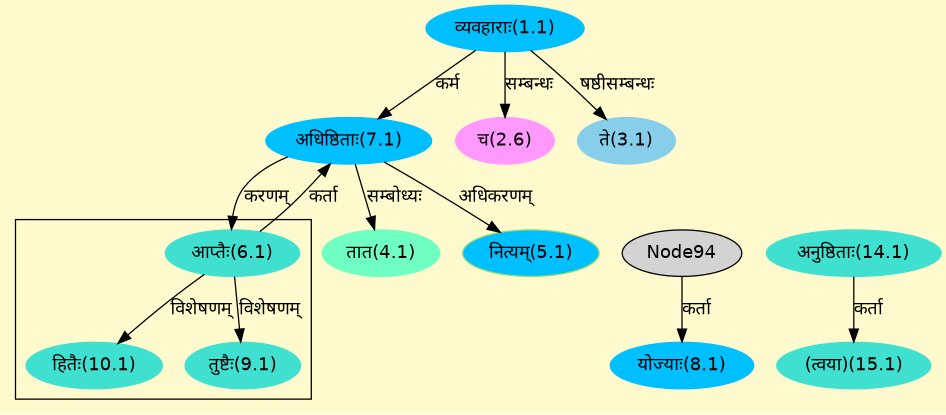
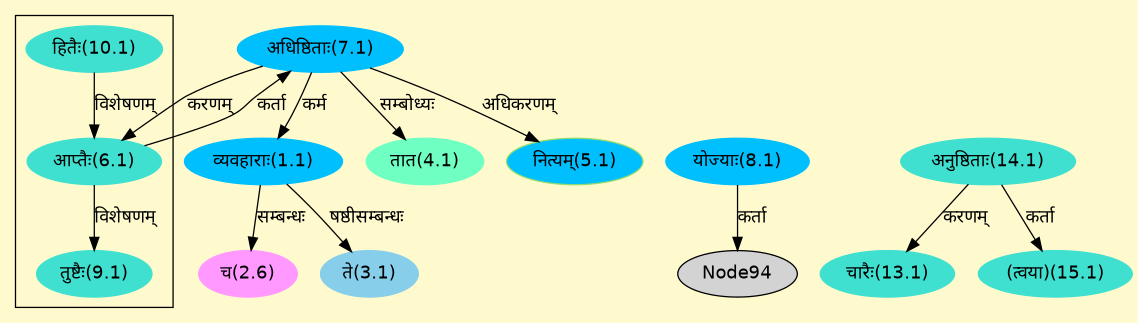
edge "व्यवहाराः(1.1)" -> "अधिष्ठिताः(7.1)": reversed
node "चारैः(13.1)": added
edge "Node94" -> "योज्याः(8.1)": reversed
edge "आप्तैः(6.1)" -> "हितैः(10.1)": reversed
